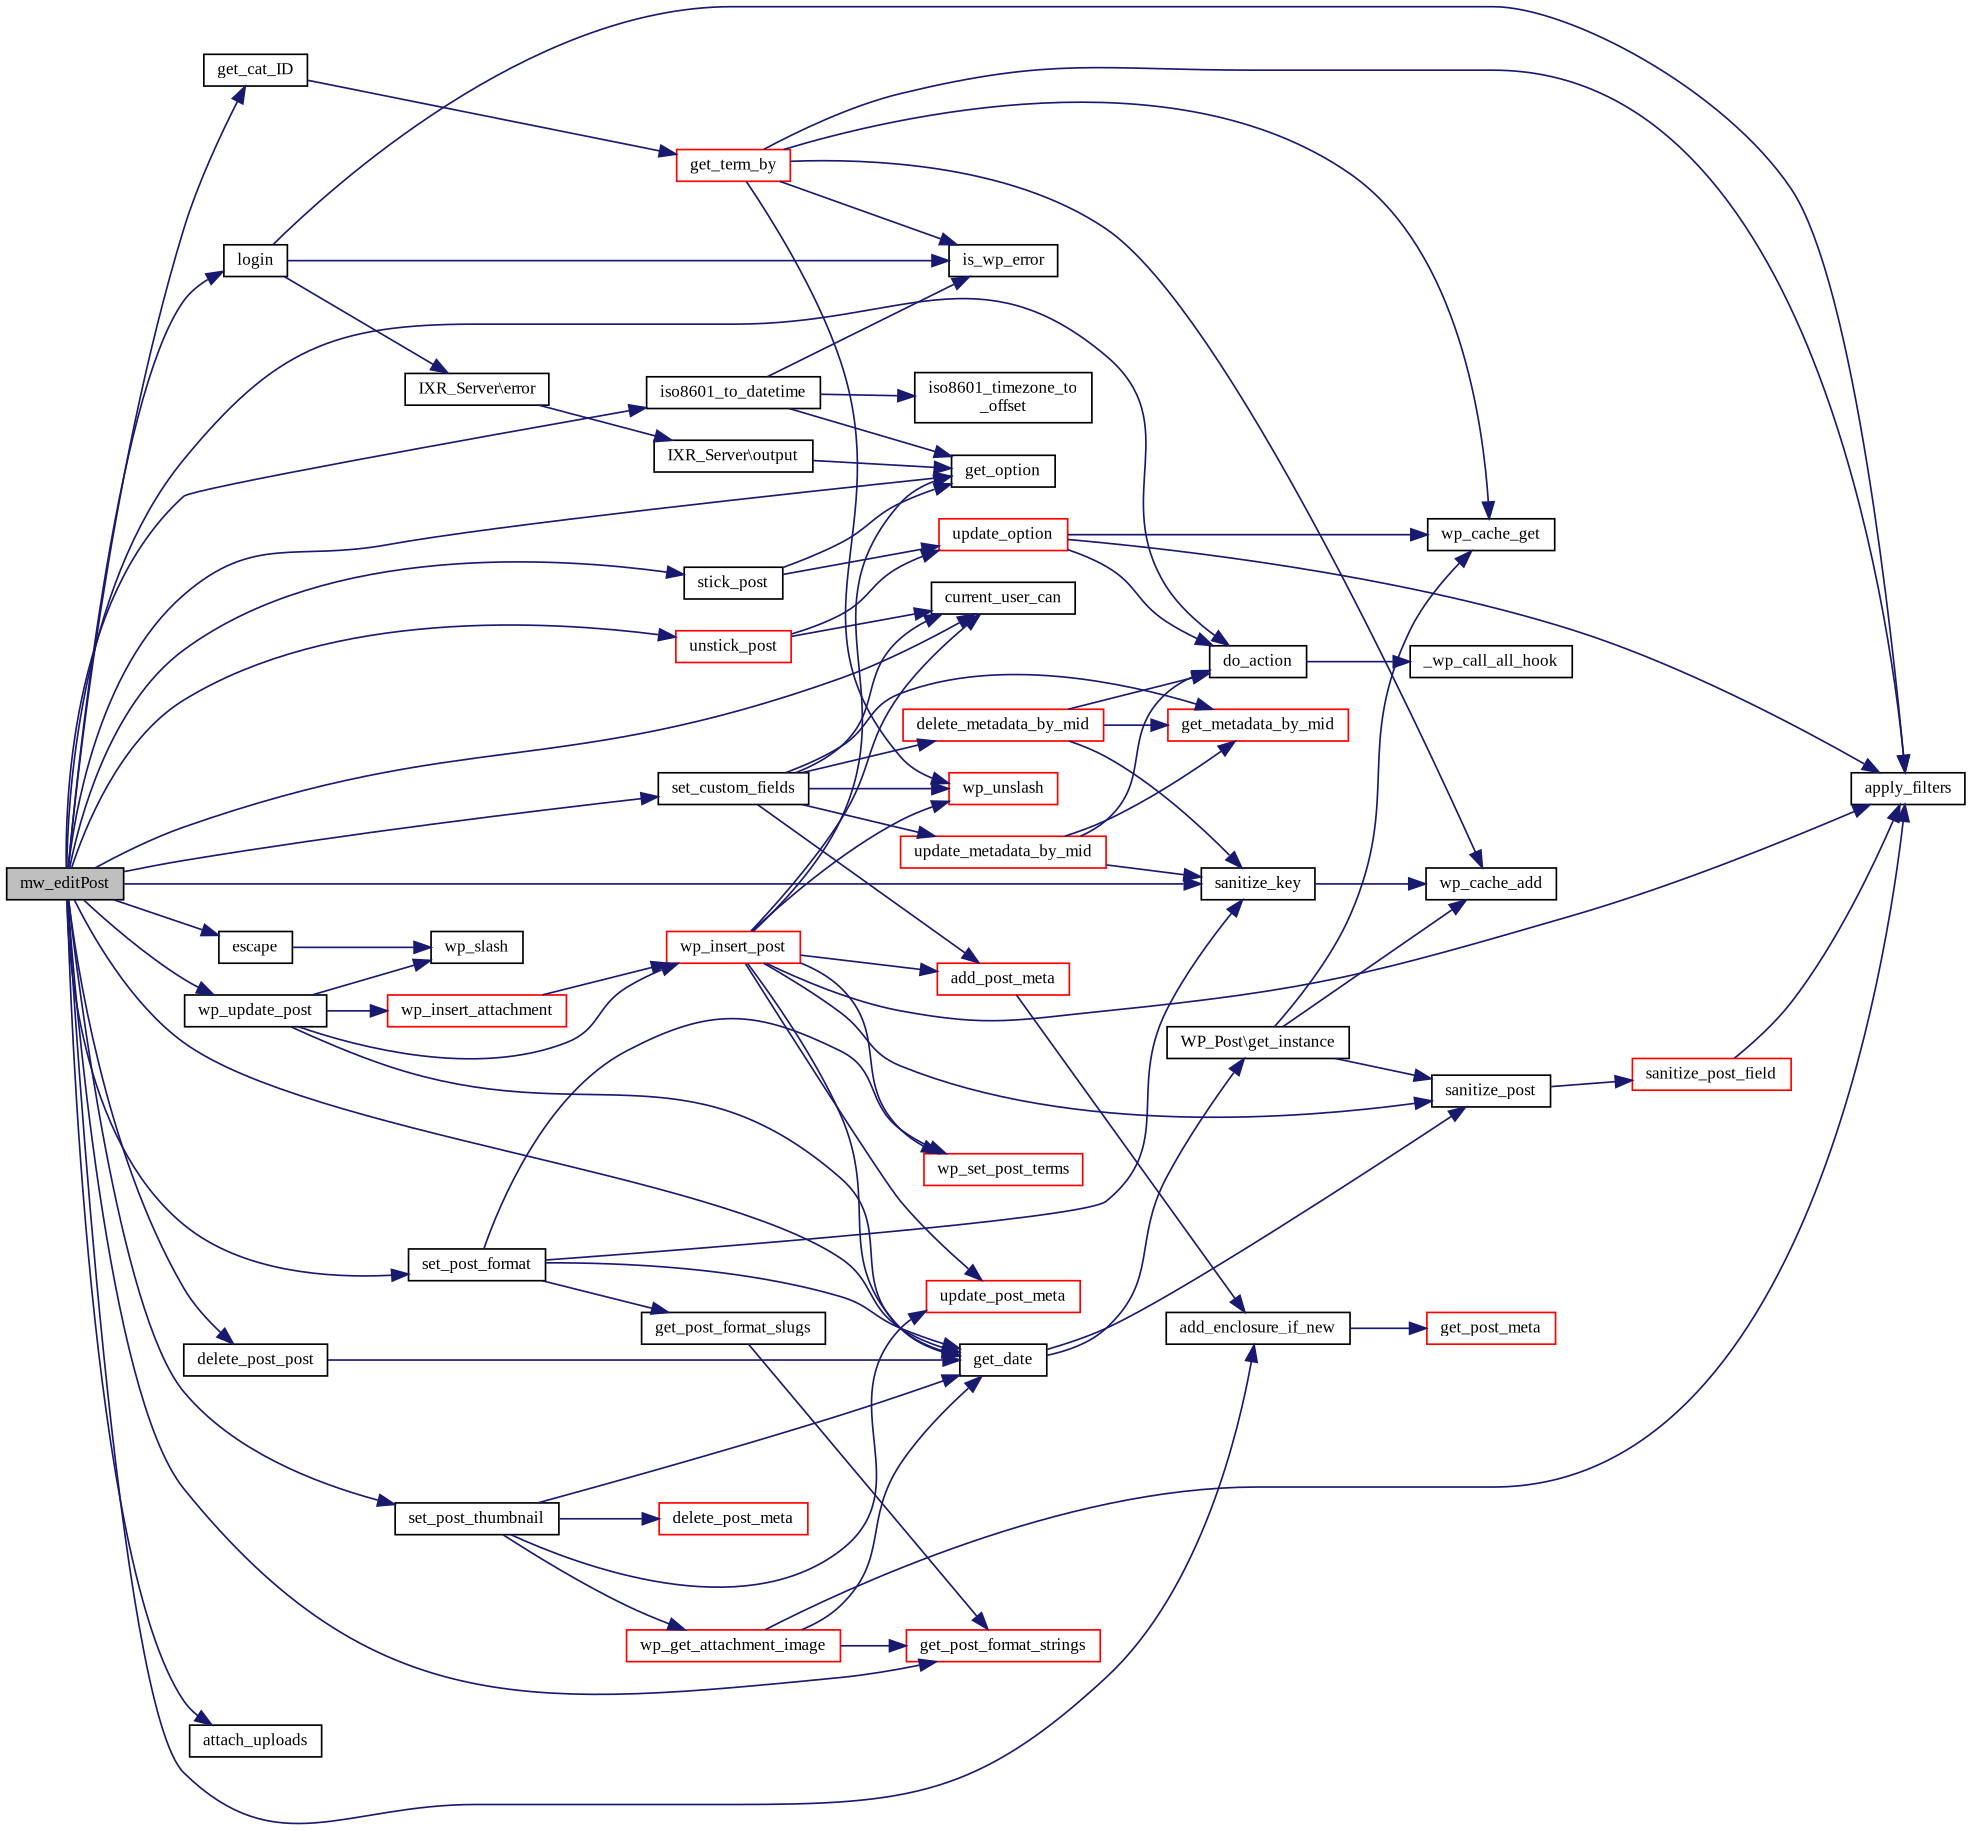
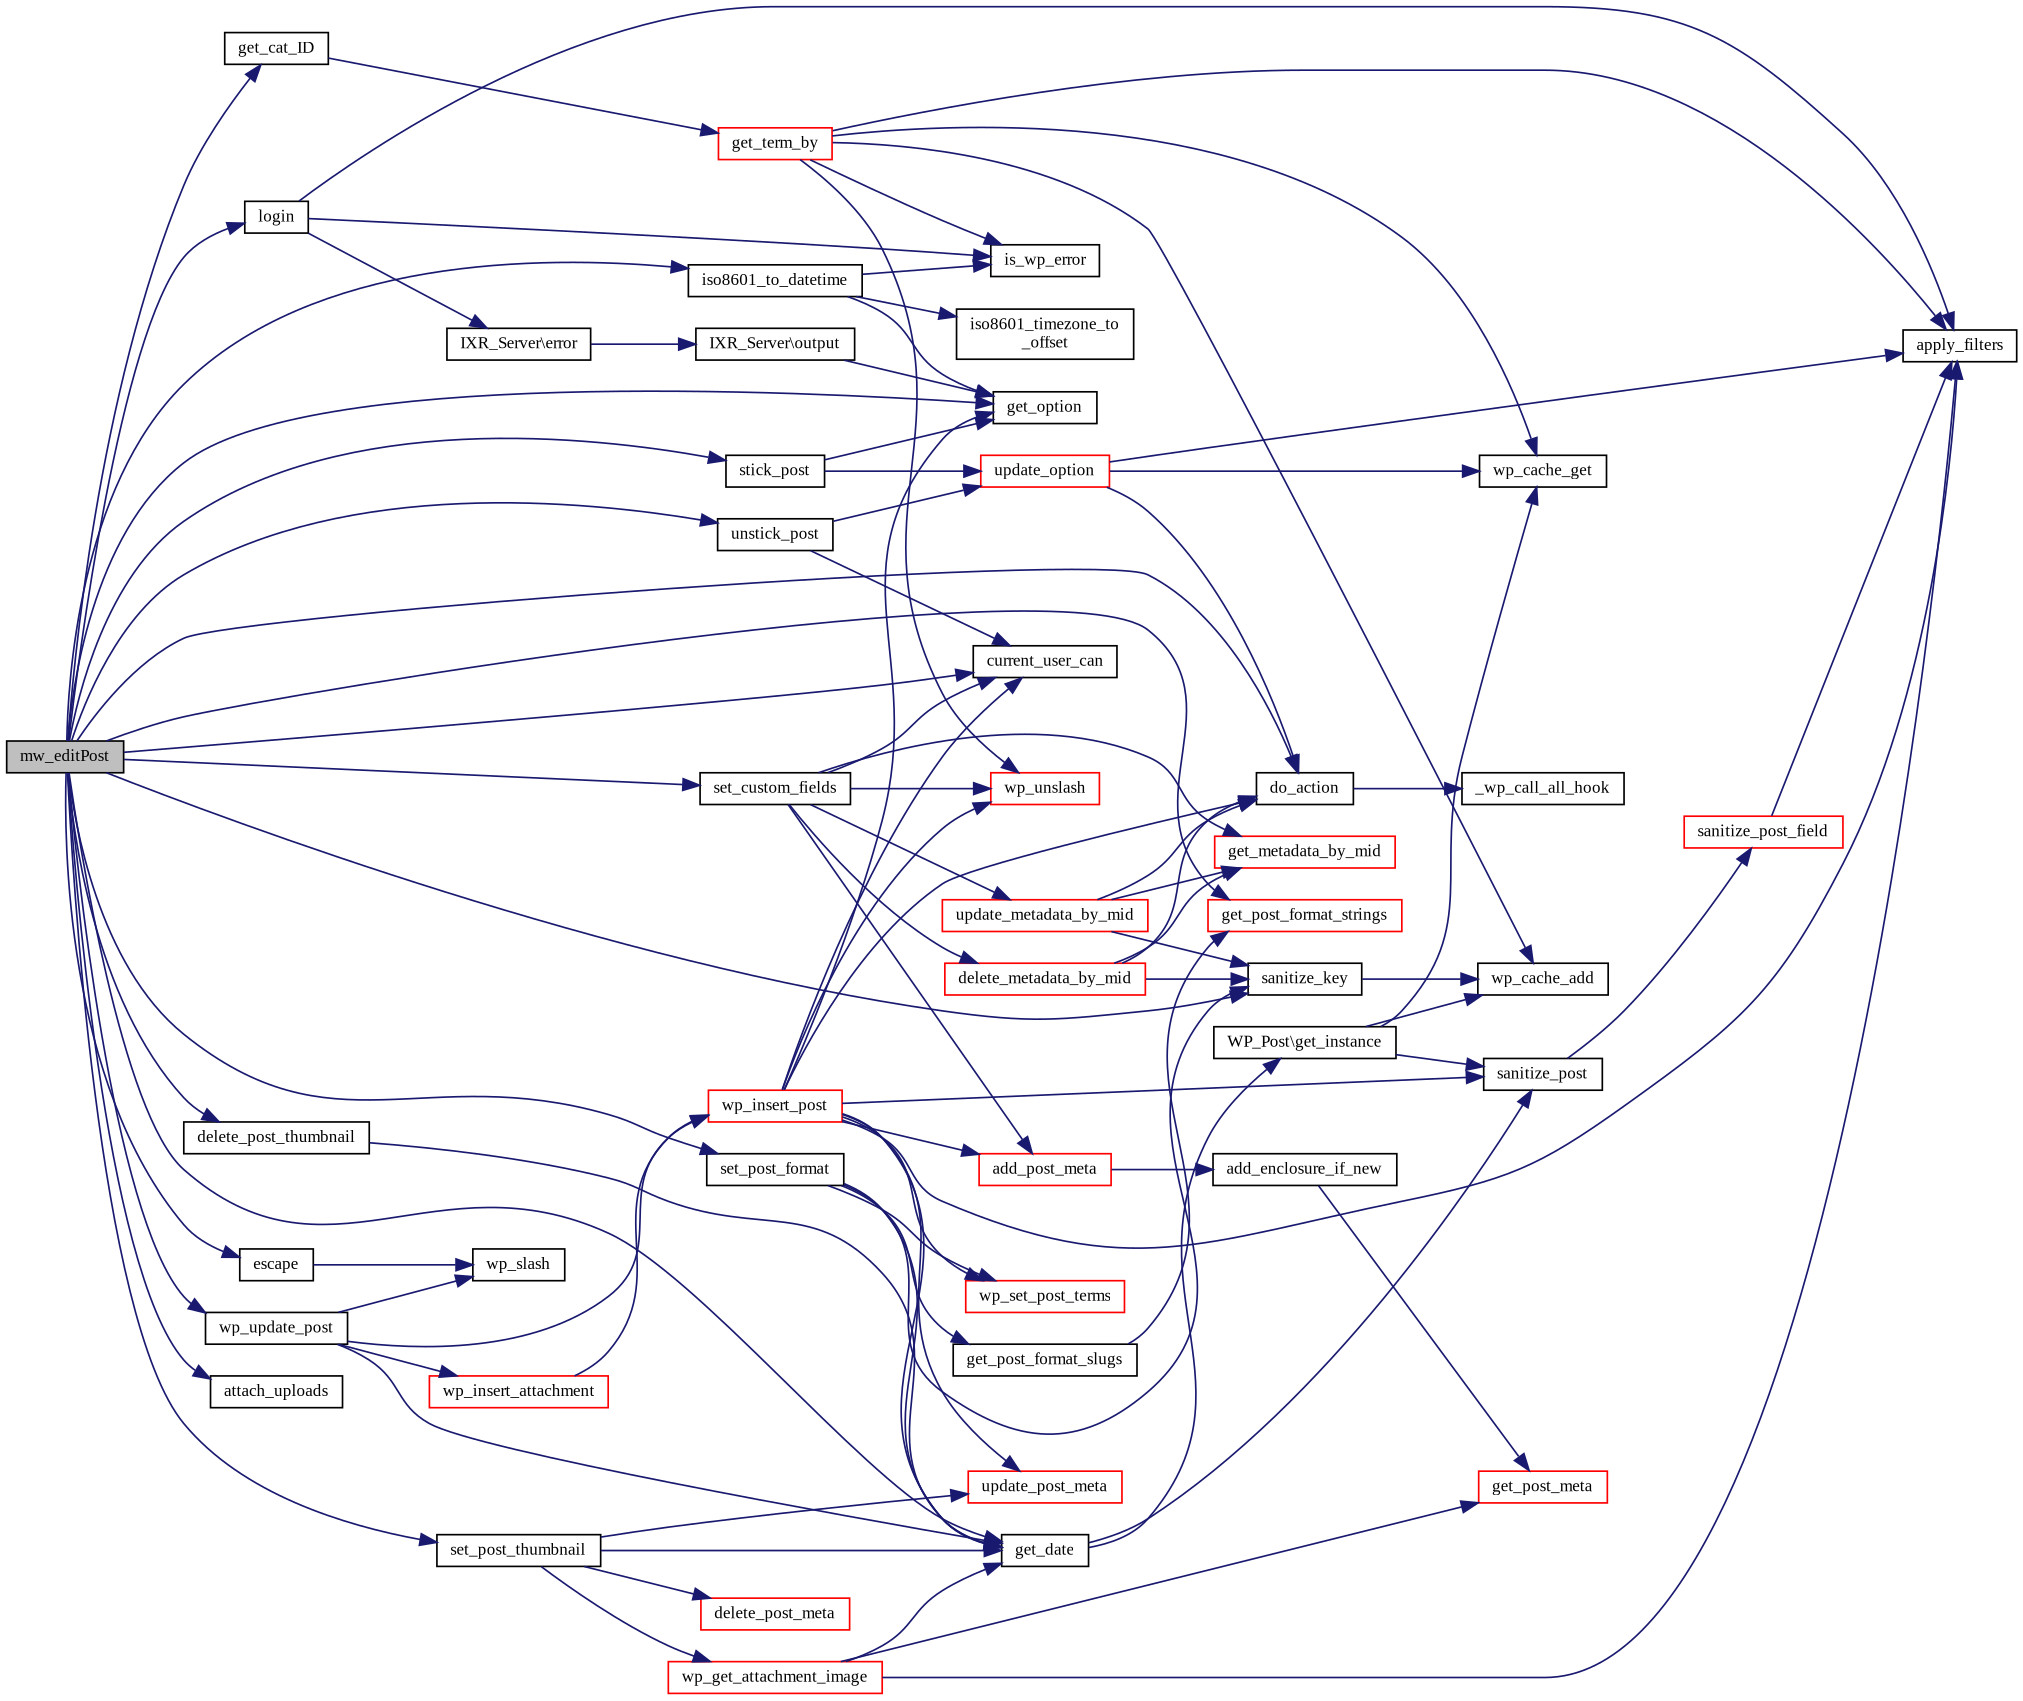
node "unstick_post": color red -> black
edge "wp_insert_post" -> "do_action": added
node "delete_post_post": label "delete_post_post" -> "delete_post_thumbnail"
edge "wp_get_attachment_image" -> "get_post_format_strings": now "wp_get_attachment_image" -> "get_post_meta"
edge "mw_editPost" -> "add_enclosure_if_new": removed
